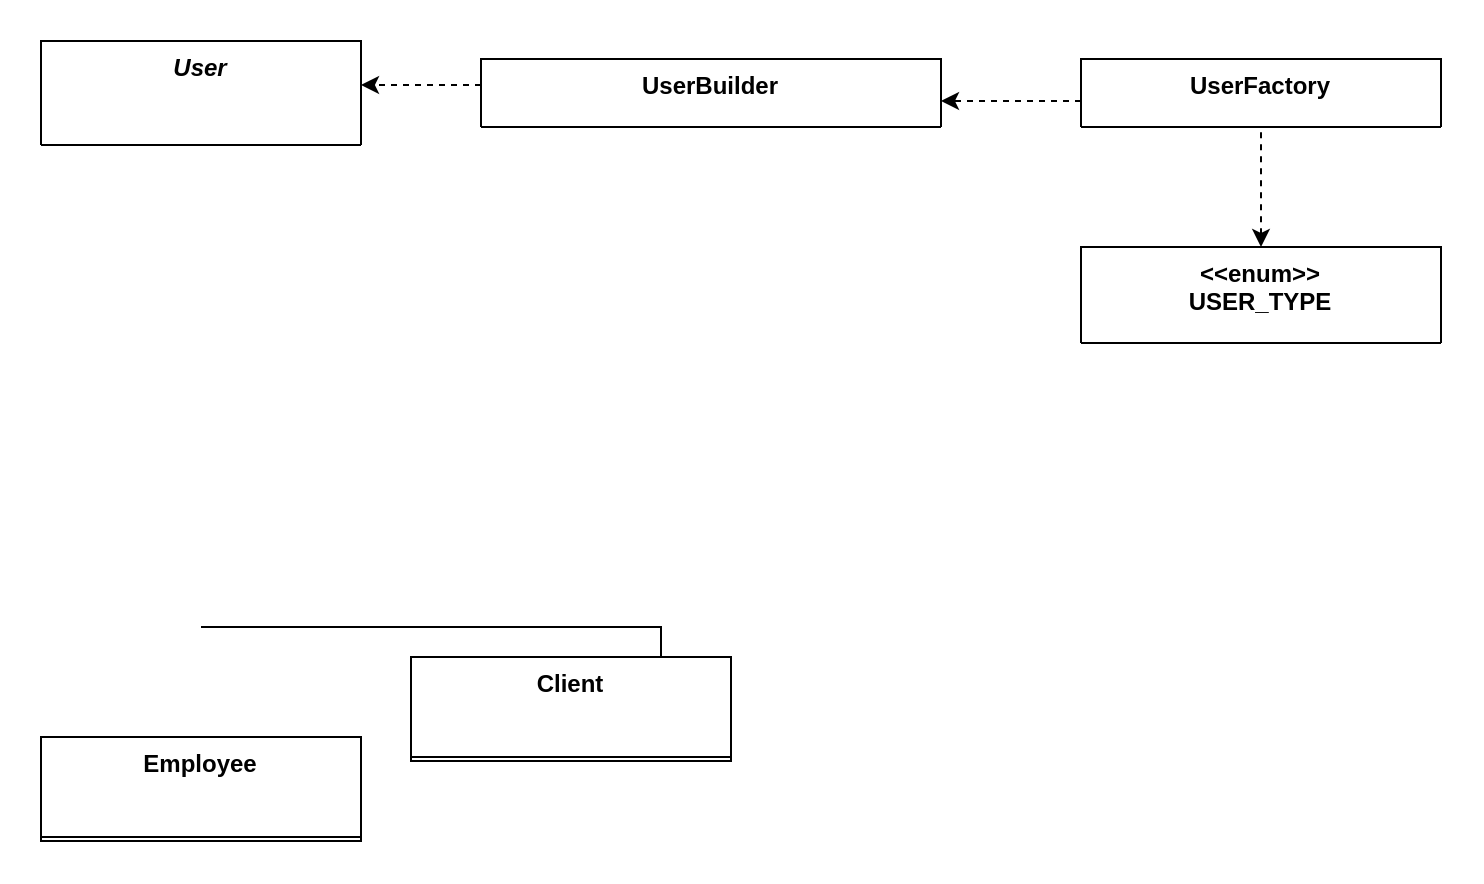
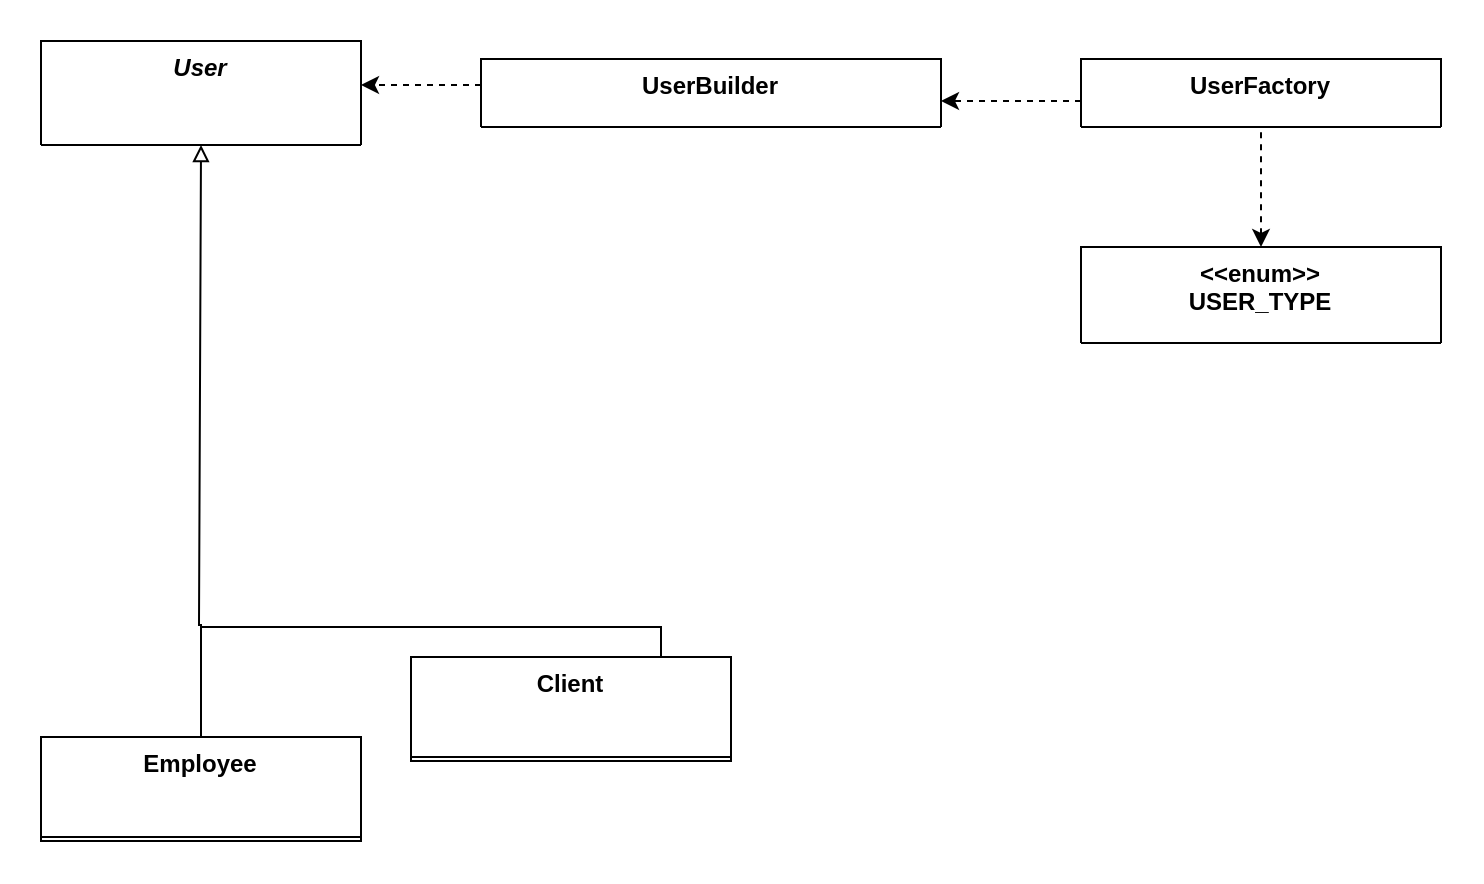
edge "Employee" -> "User": added
